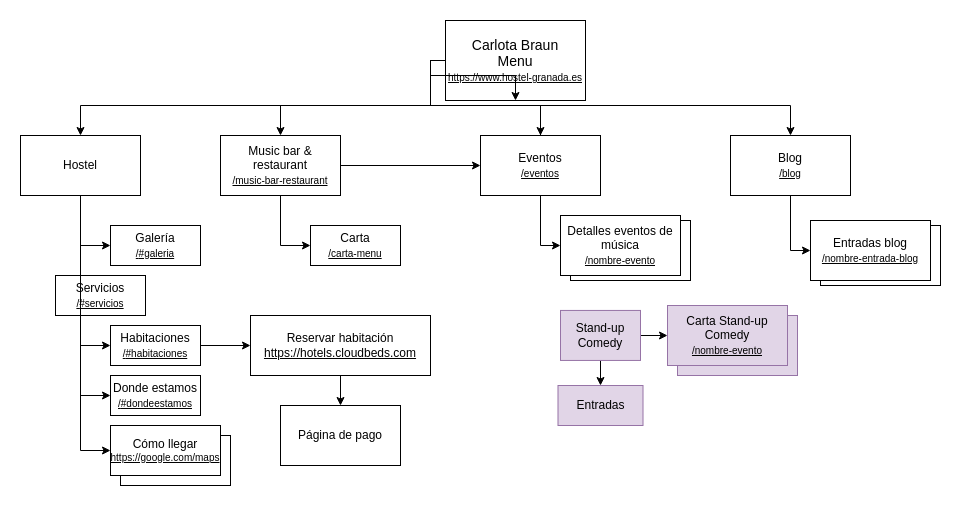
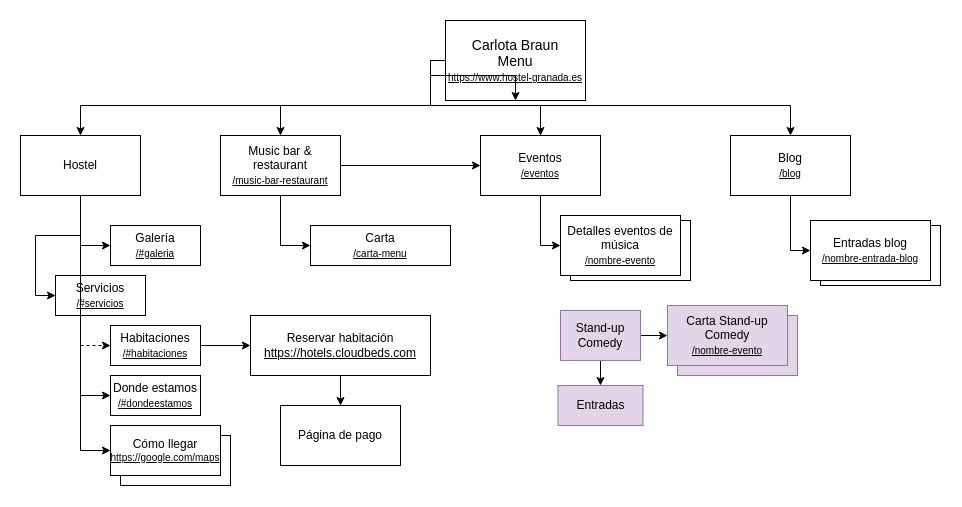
node "Carta /carta-menu": size 90x40 -> 140x40
edge "Hostel" -> "Servicios /#servicios": added
edge "Hostel" -> "Habitaciones /#habitaciones": style solid -> dashed
